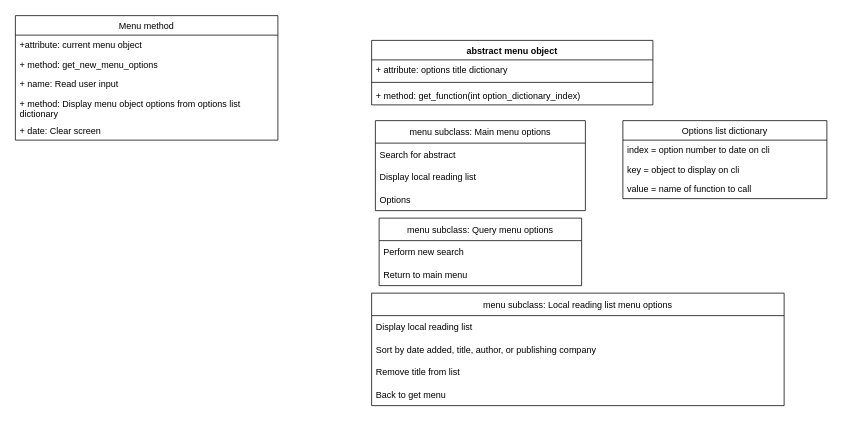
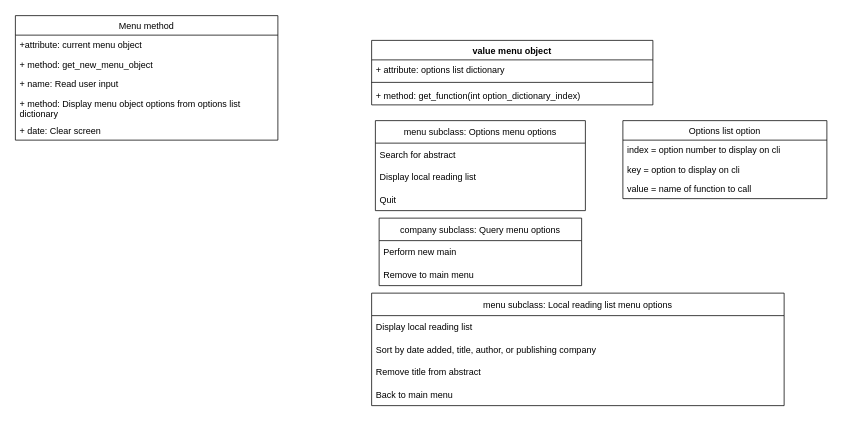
node "abstract menu object": label "abstract menu object" -> "value menu object"
node "+ method: get_new_menu_options": label "+ method: get_new_menu_options" -> "+ method: get_new_menu_object"
node "+ attribute: options title dictionary": label "+ attribute: options title dictionary" -> "+ attribute: options list dictionary"
node "Options list dictionary": label "Options list dictionary" -> "Options list option"
node "menu subclass: Main menu options": label "menu subclass: Main menu options" -> "menu subclass: Options menu options"
node "index = option number to date on cli": label "index = option number to date on cli" -> "index = option number to display on cli"
node "key = object to display on cli": label "key = object to display on cli" -> "key = option to display on cli"
node "Options": label "Options" -> "Quit"
node "menu subclass: Query menu options": label "menu subclass: Query menu options" -> "company subclass: Query menu options"
node "Perform new search": label "Perform new search" -> "Perform new main"
node "Return to main menu": label "Return to main menu" -> "Remove to main menu"
node "Remove title from list": label "Remove title from list" -> "Remove title from abstract"
node "Back to get menu": label "Back to get menu" -> "Back to main menu"
